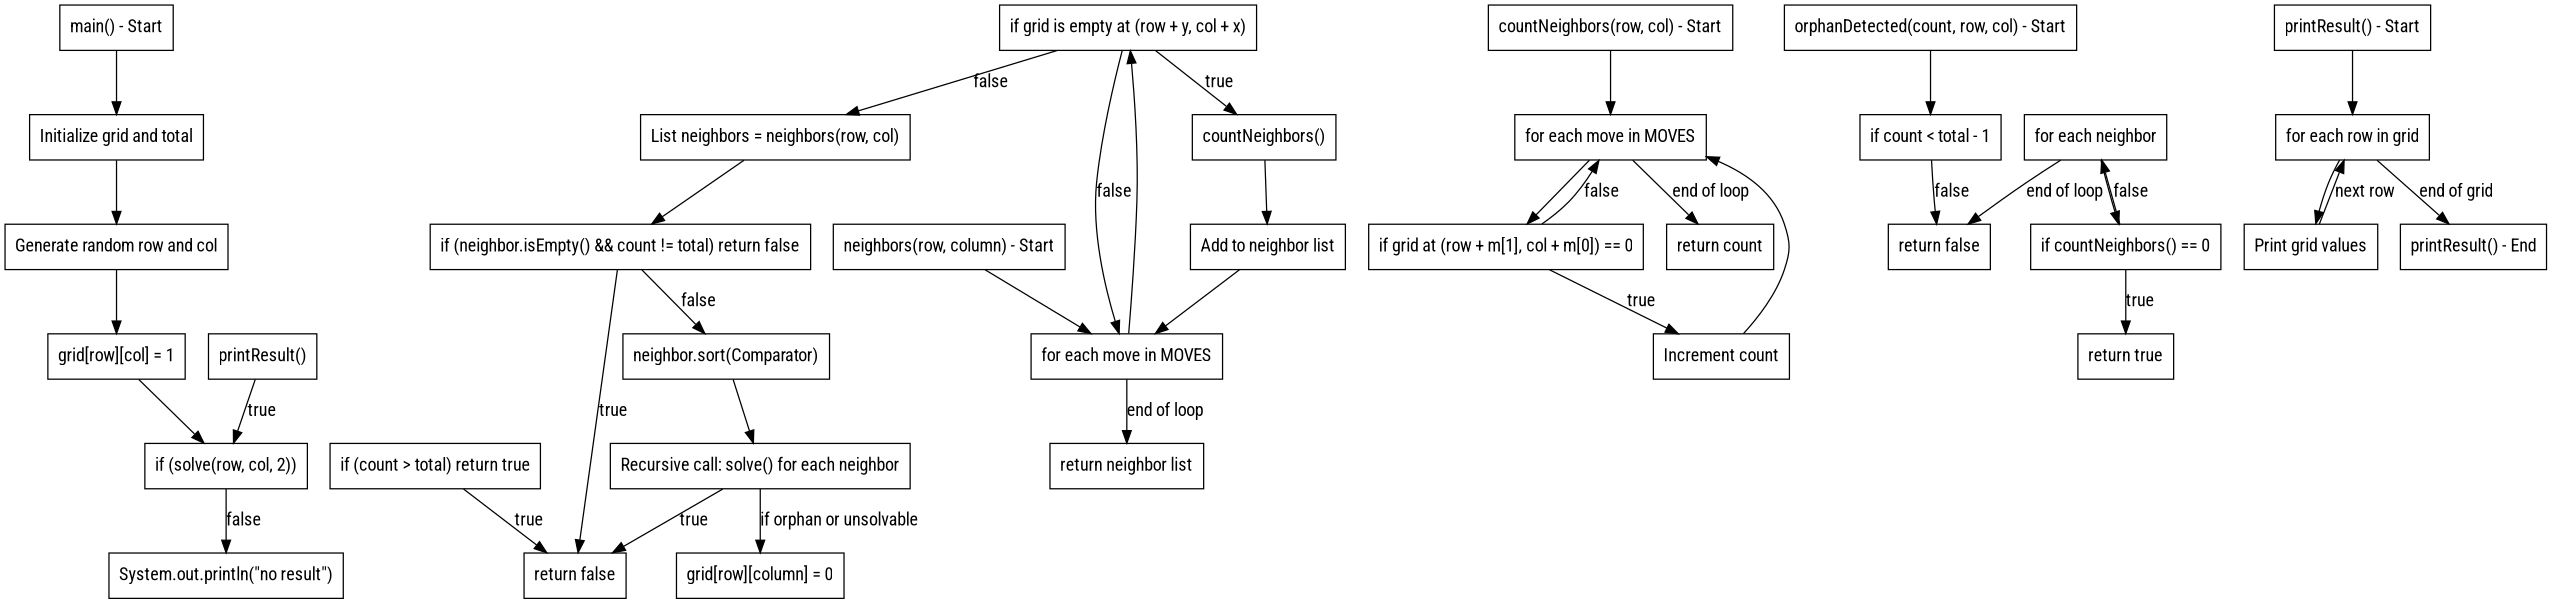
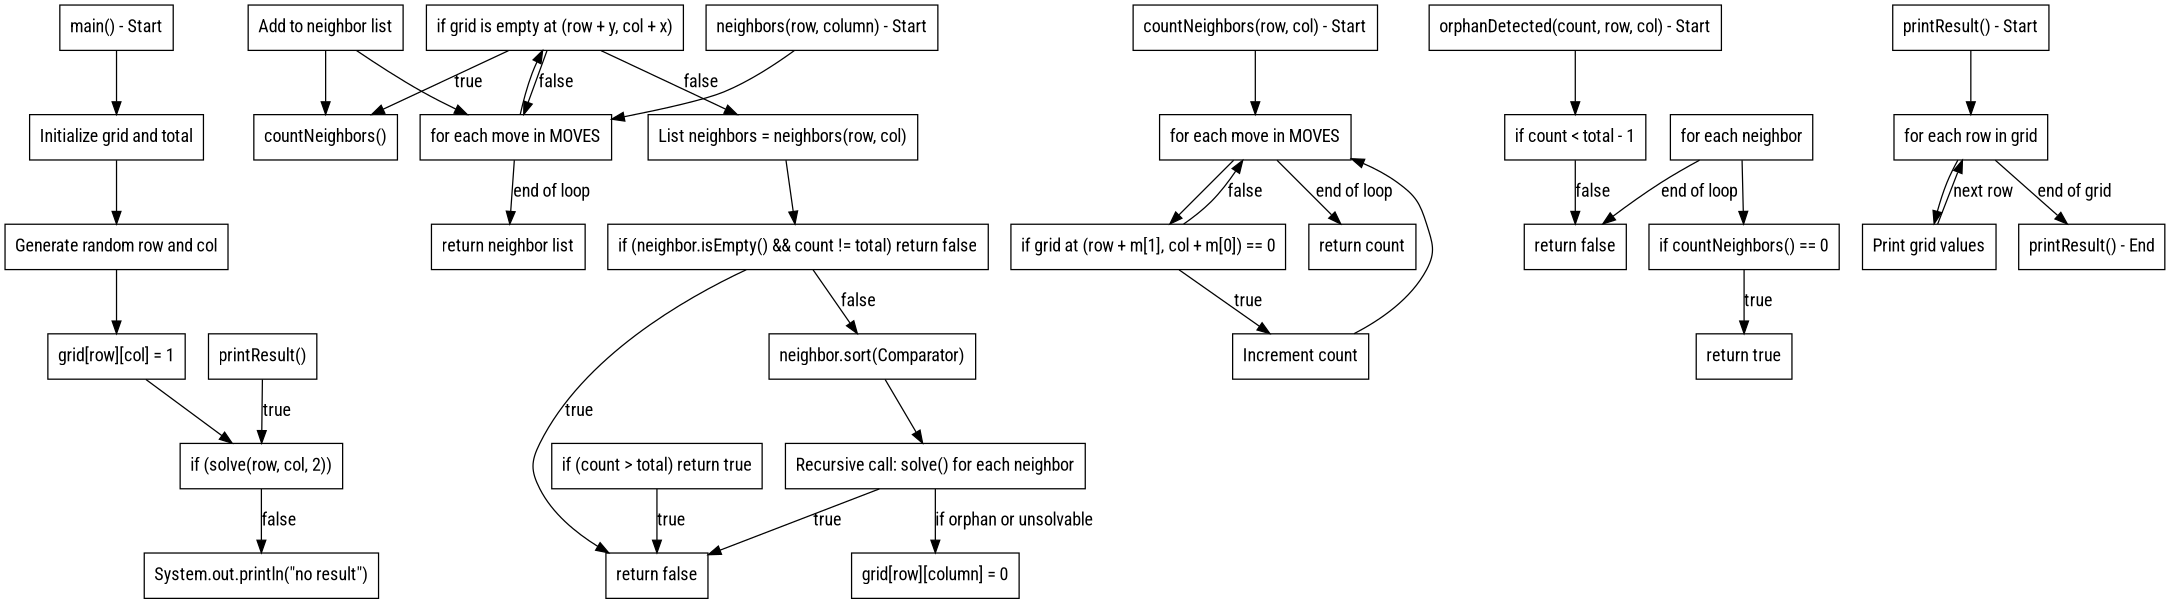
edge "countNeighbors()" -> "Add to neighbor list": reversed
edge "if countNeighbors() == 0" -> "for each neighbor": removed, label "false"
